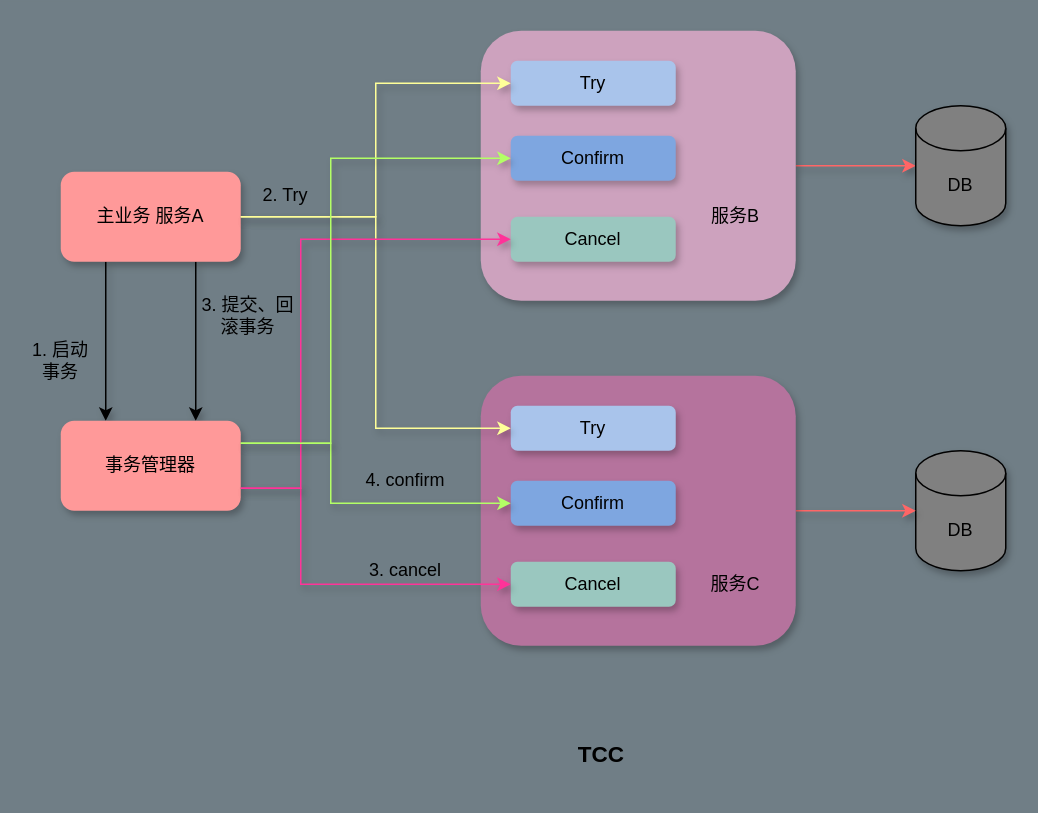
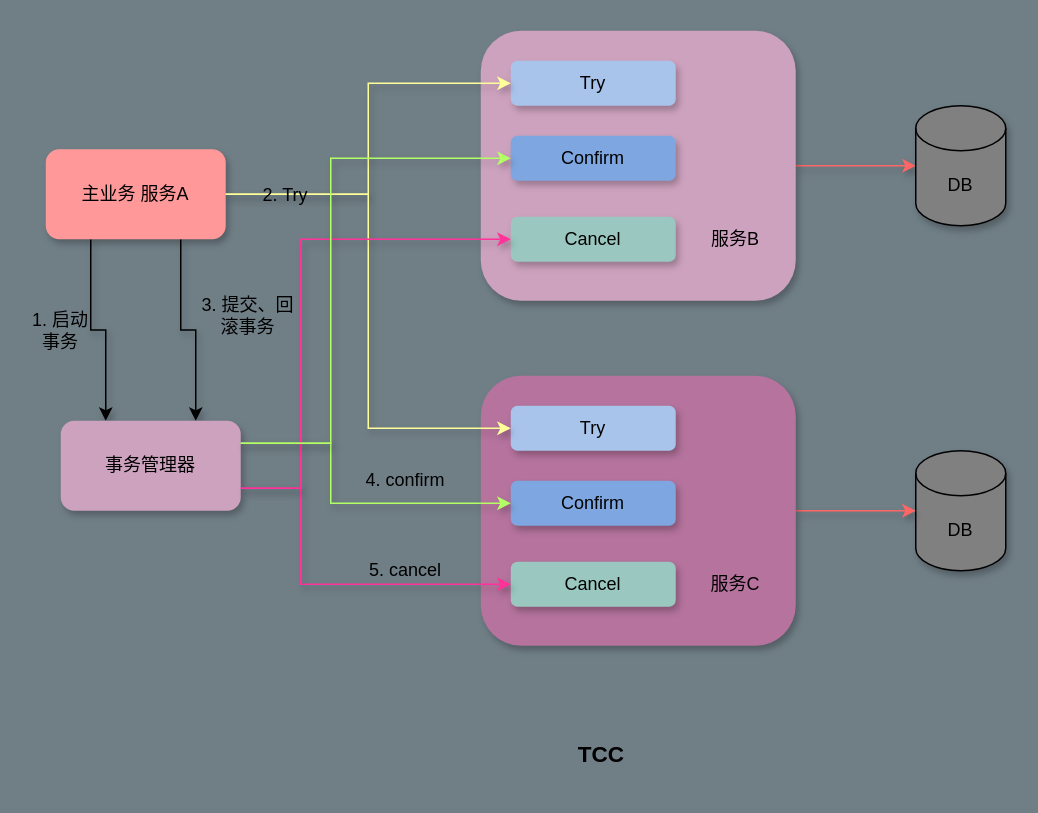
node "主业务 服务A": moved (151, 217) -> (136, 194)
node "服务B": moved (736, 217) -> (736, 239)
node "1. 启动事务": moved (61, 361) -> (61, 331)
node "事务管理器": fillcolor #ff9999 -> #cda2be
node "3. cancel": label "3. cancel" -> "5. cancel"
